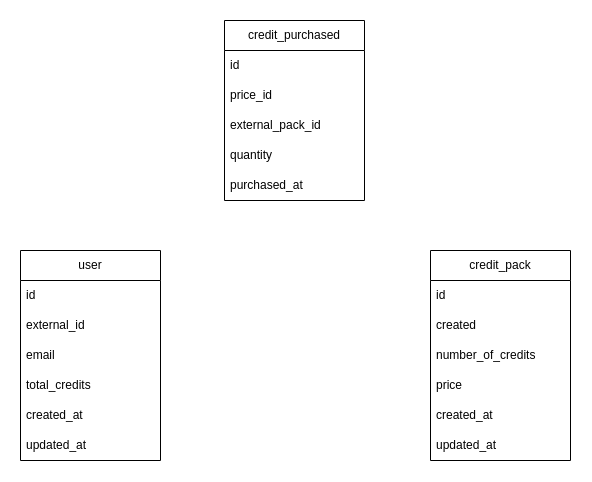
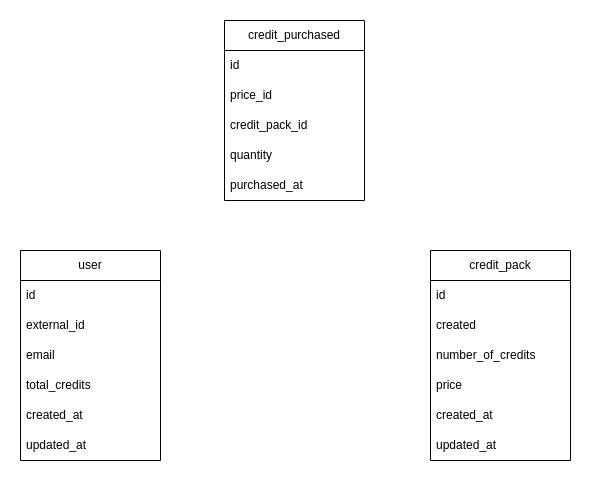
node "external_pack_id": label "external_pack_id" -> "credit_pack_id"
